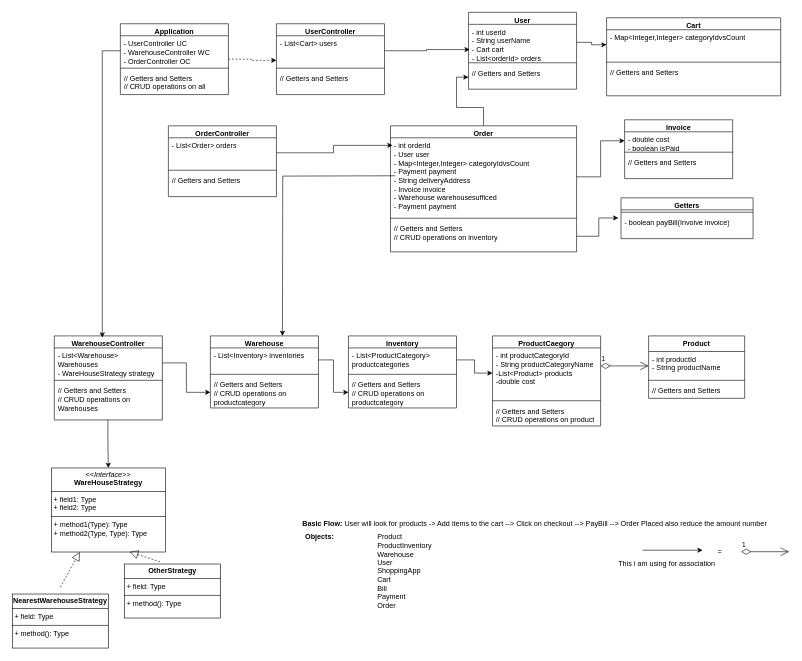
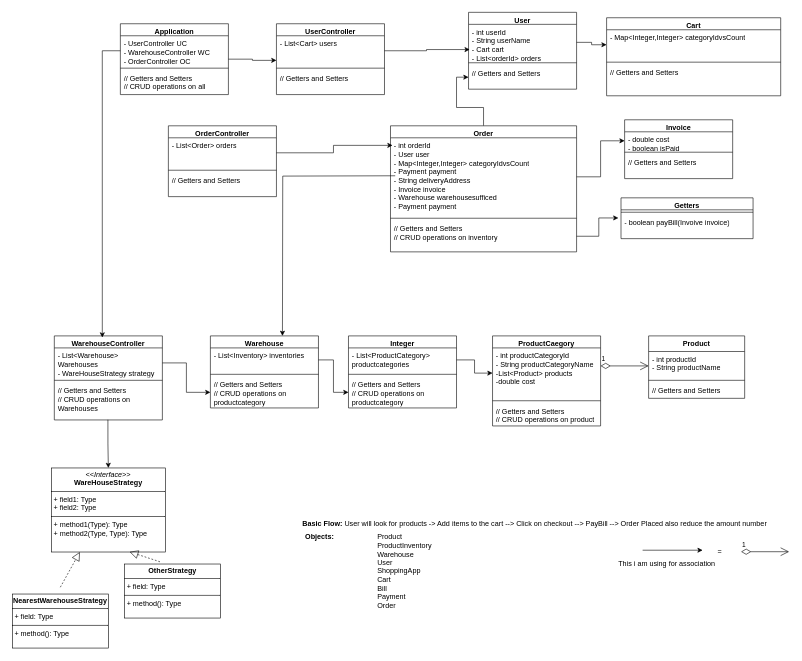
edge "Application" -> "- List<Cart> users": style dashed -> solid
node "Inventory": label "Inventory" -> "Integer"
